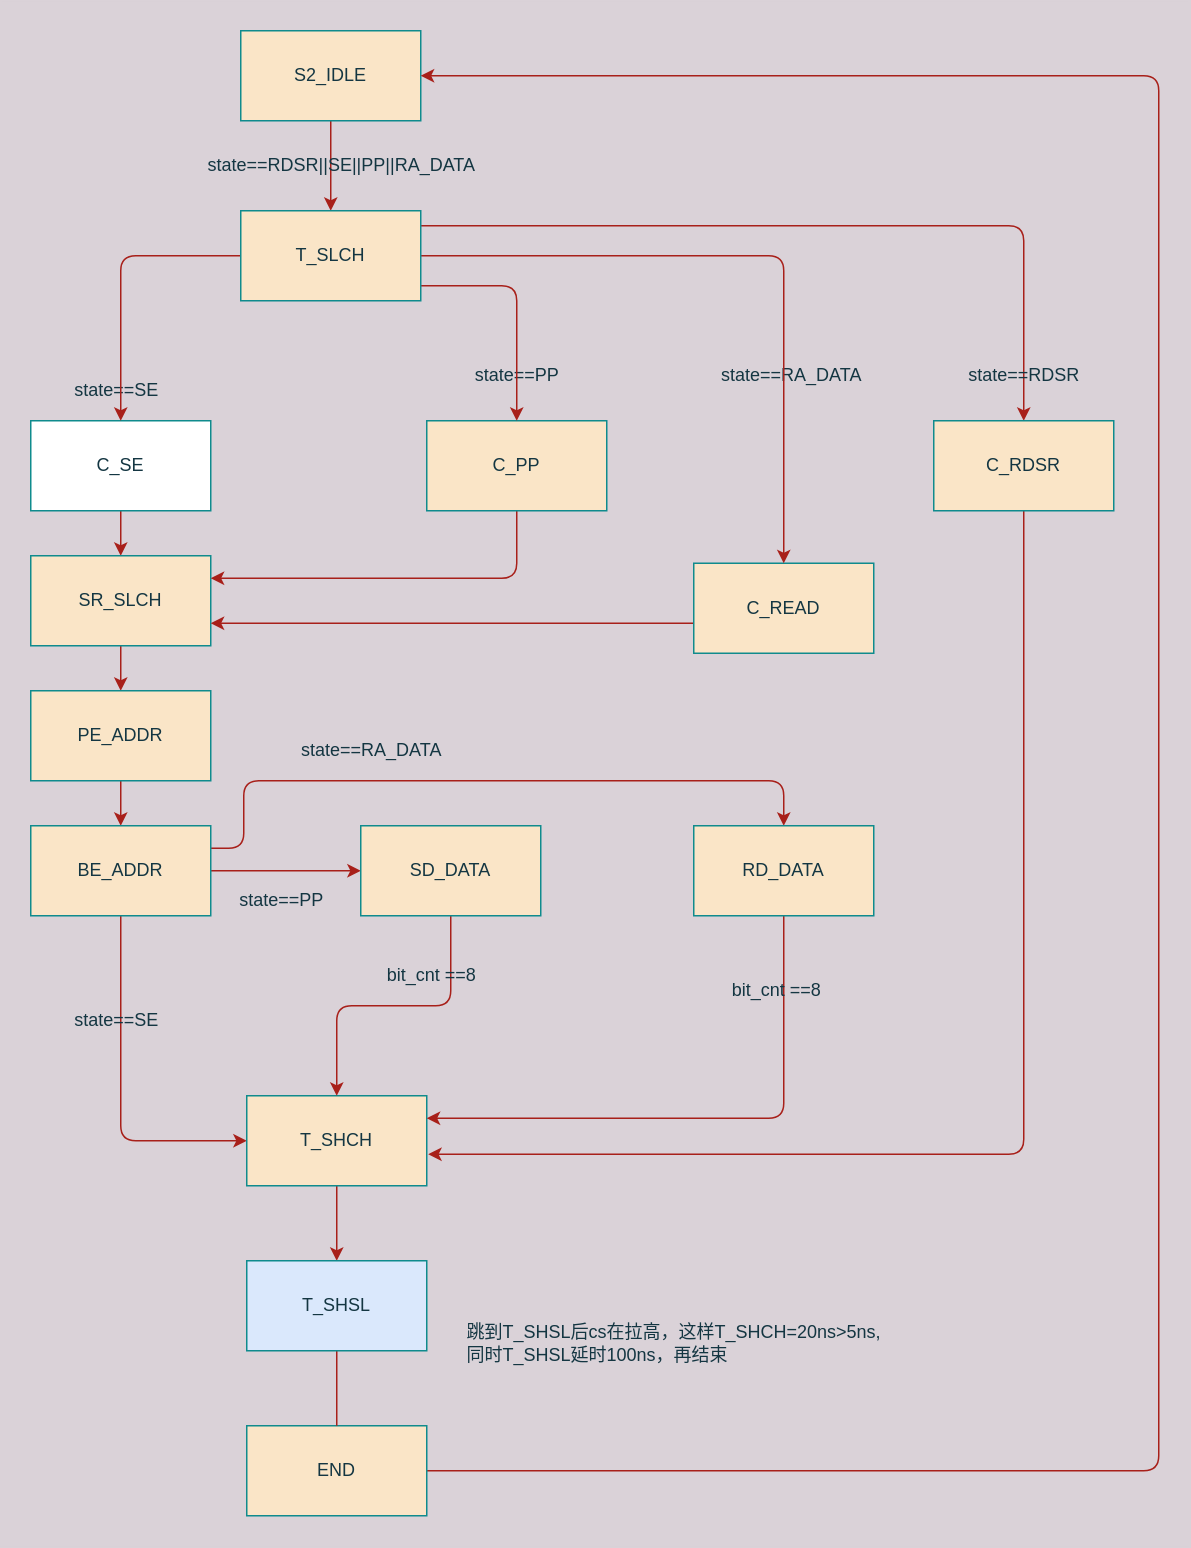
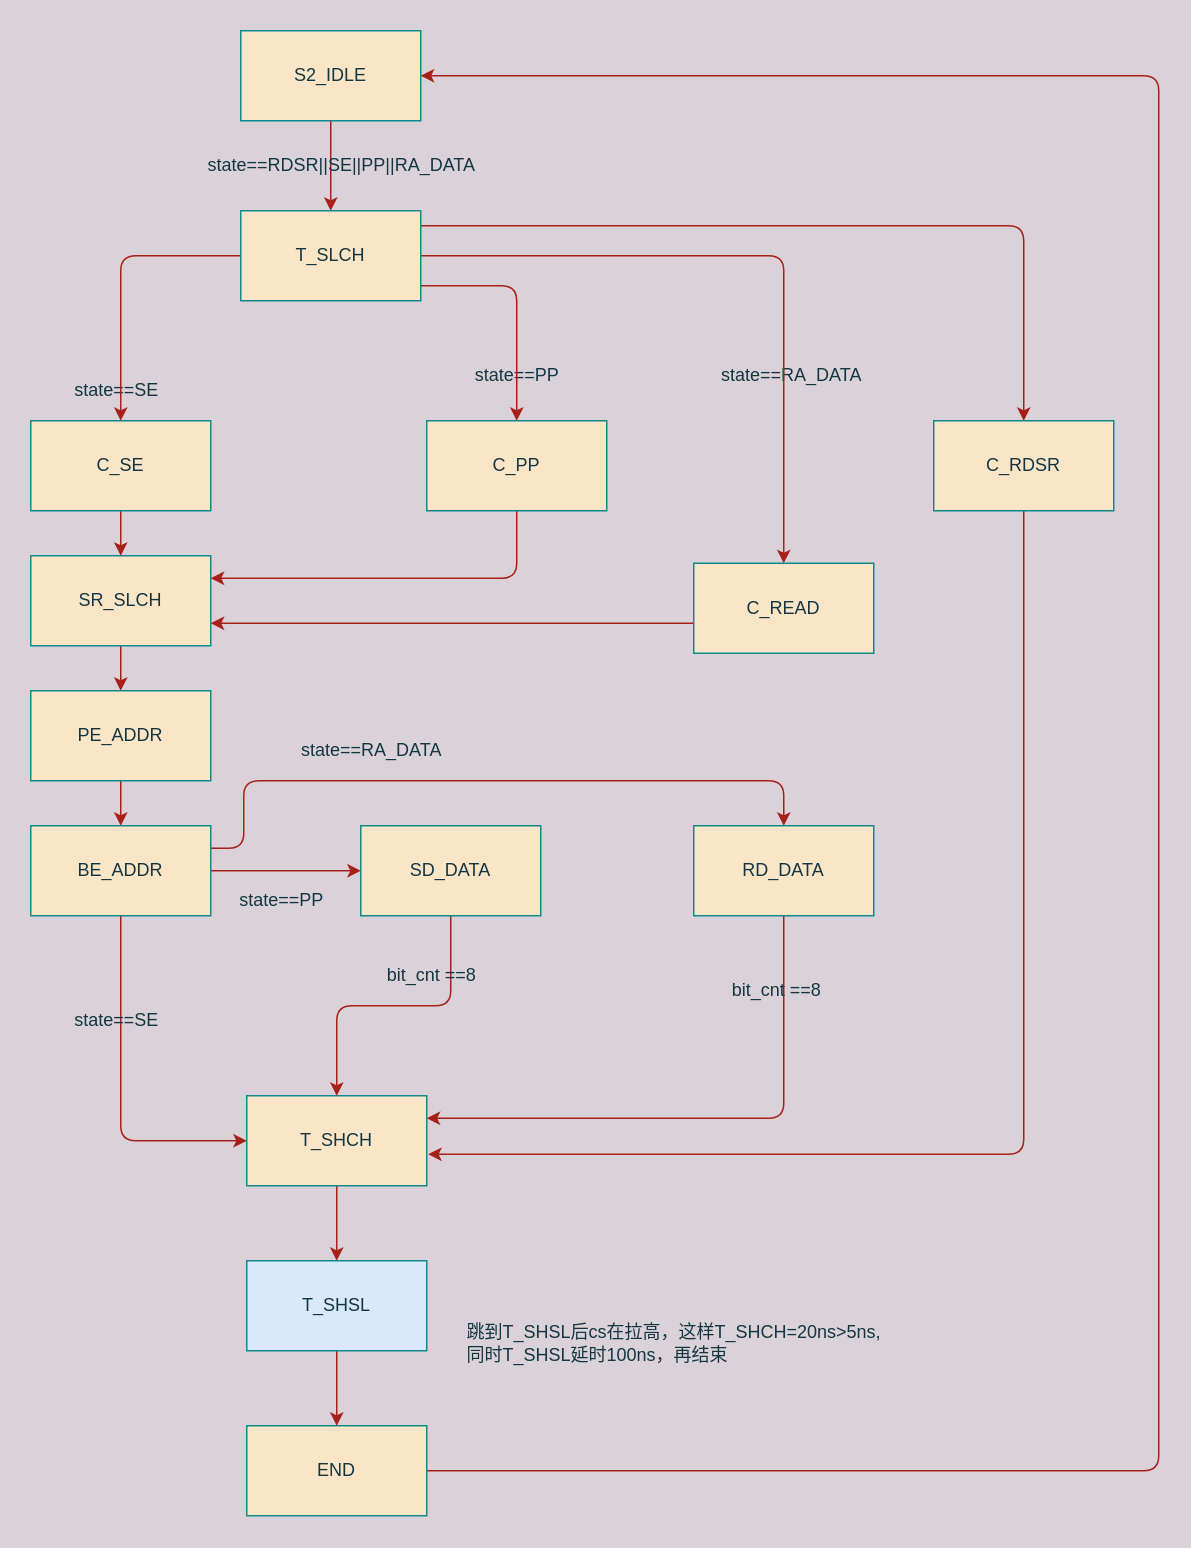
node "state==RDSR": removed
node "C_SE": fillcolor #ffffff -> #fae5c7
edge "T_SHSL" -- "END": arrowhead none -> classic
